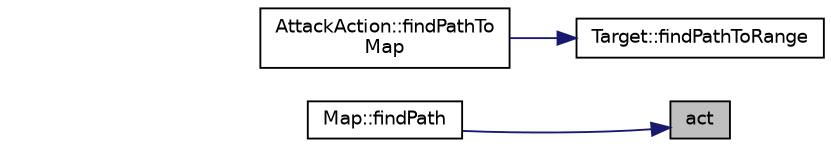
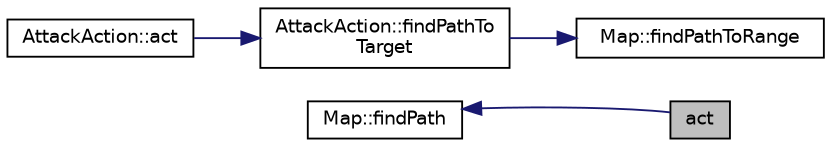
node "AttackAction::act": added
node "AttackAction::findPathTo Map": label "AttackAction::findPathTo Map" -> "AttackAction::findPathTo Target"
node "Target::findPathToRange": label "Target::findPathToRange" -> "Map::findPathToRange"
edge "Map::findPath" -> "act": reversed
